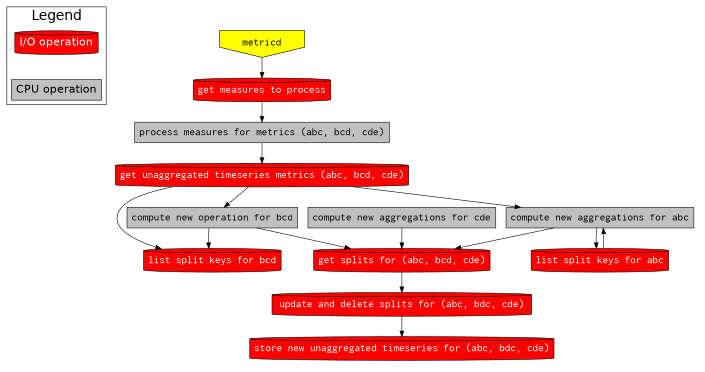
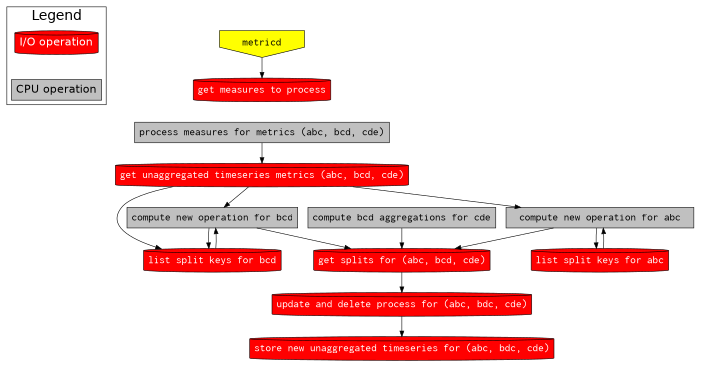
edge "get measures to process" -> "process measures for metrics (abc, bcd, cde)": removed
node "compute new aggregations for cde": label "compute new aggregations for cde" -> "compute bcd aggregations for cde"
node "compute new aggregations for abc": label "compute new aggregations for abc" -> "compute new operation for abc"
edge "list split keys for bcd" -> "compute new operation for bcd": added
node "update and delete splits for (abc, bdc, cde)": label "update and delete splits for (abc, bdc, cde)" -> "update and delete process for (abc, bdc, cde)"
